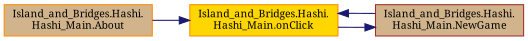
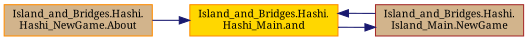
node "Island_and_Bridges.Hashi. Hashi_Main.About": label "Island_and_Bridges.Hashi. Hashi_Main.About" -> "Island_and_Bridges.Hashi. Hashi_NewGame.About"
node "Island_and_Bridges.Hashi. Hashi_Main.onClick": label "Island_and_Bridges.Hashi. Hashi_Main.onClick" -> "Island_and_Bridges.Hashi. Hashi_Main.and"
node "Island_and_Bridges.Hashi. Hashi_Main.NewGame": label "Island_and_Bridges.Hashi. Hashi_Main.NewGame" -> "Island_and_Bridges.Hashi. Island_Main.NewGame"
